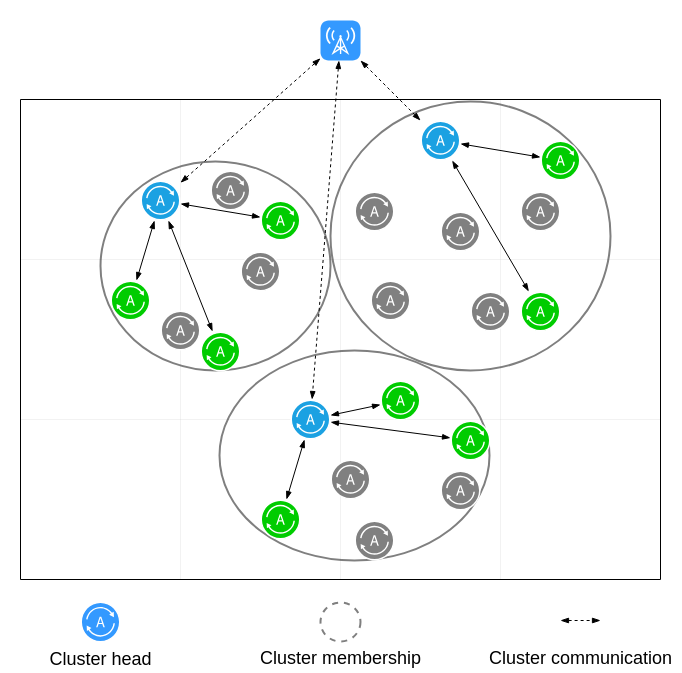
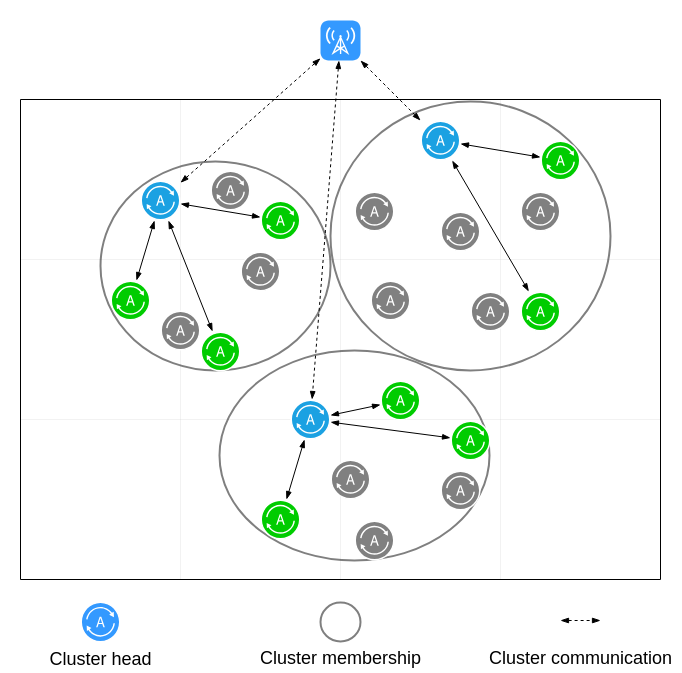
node "Cluster membership": style dashed -> solid
